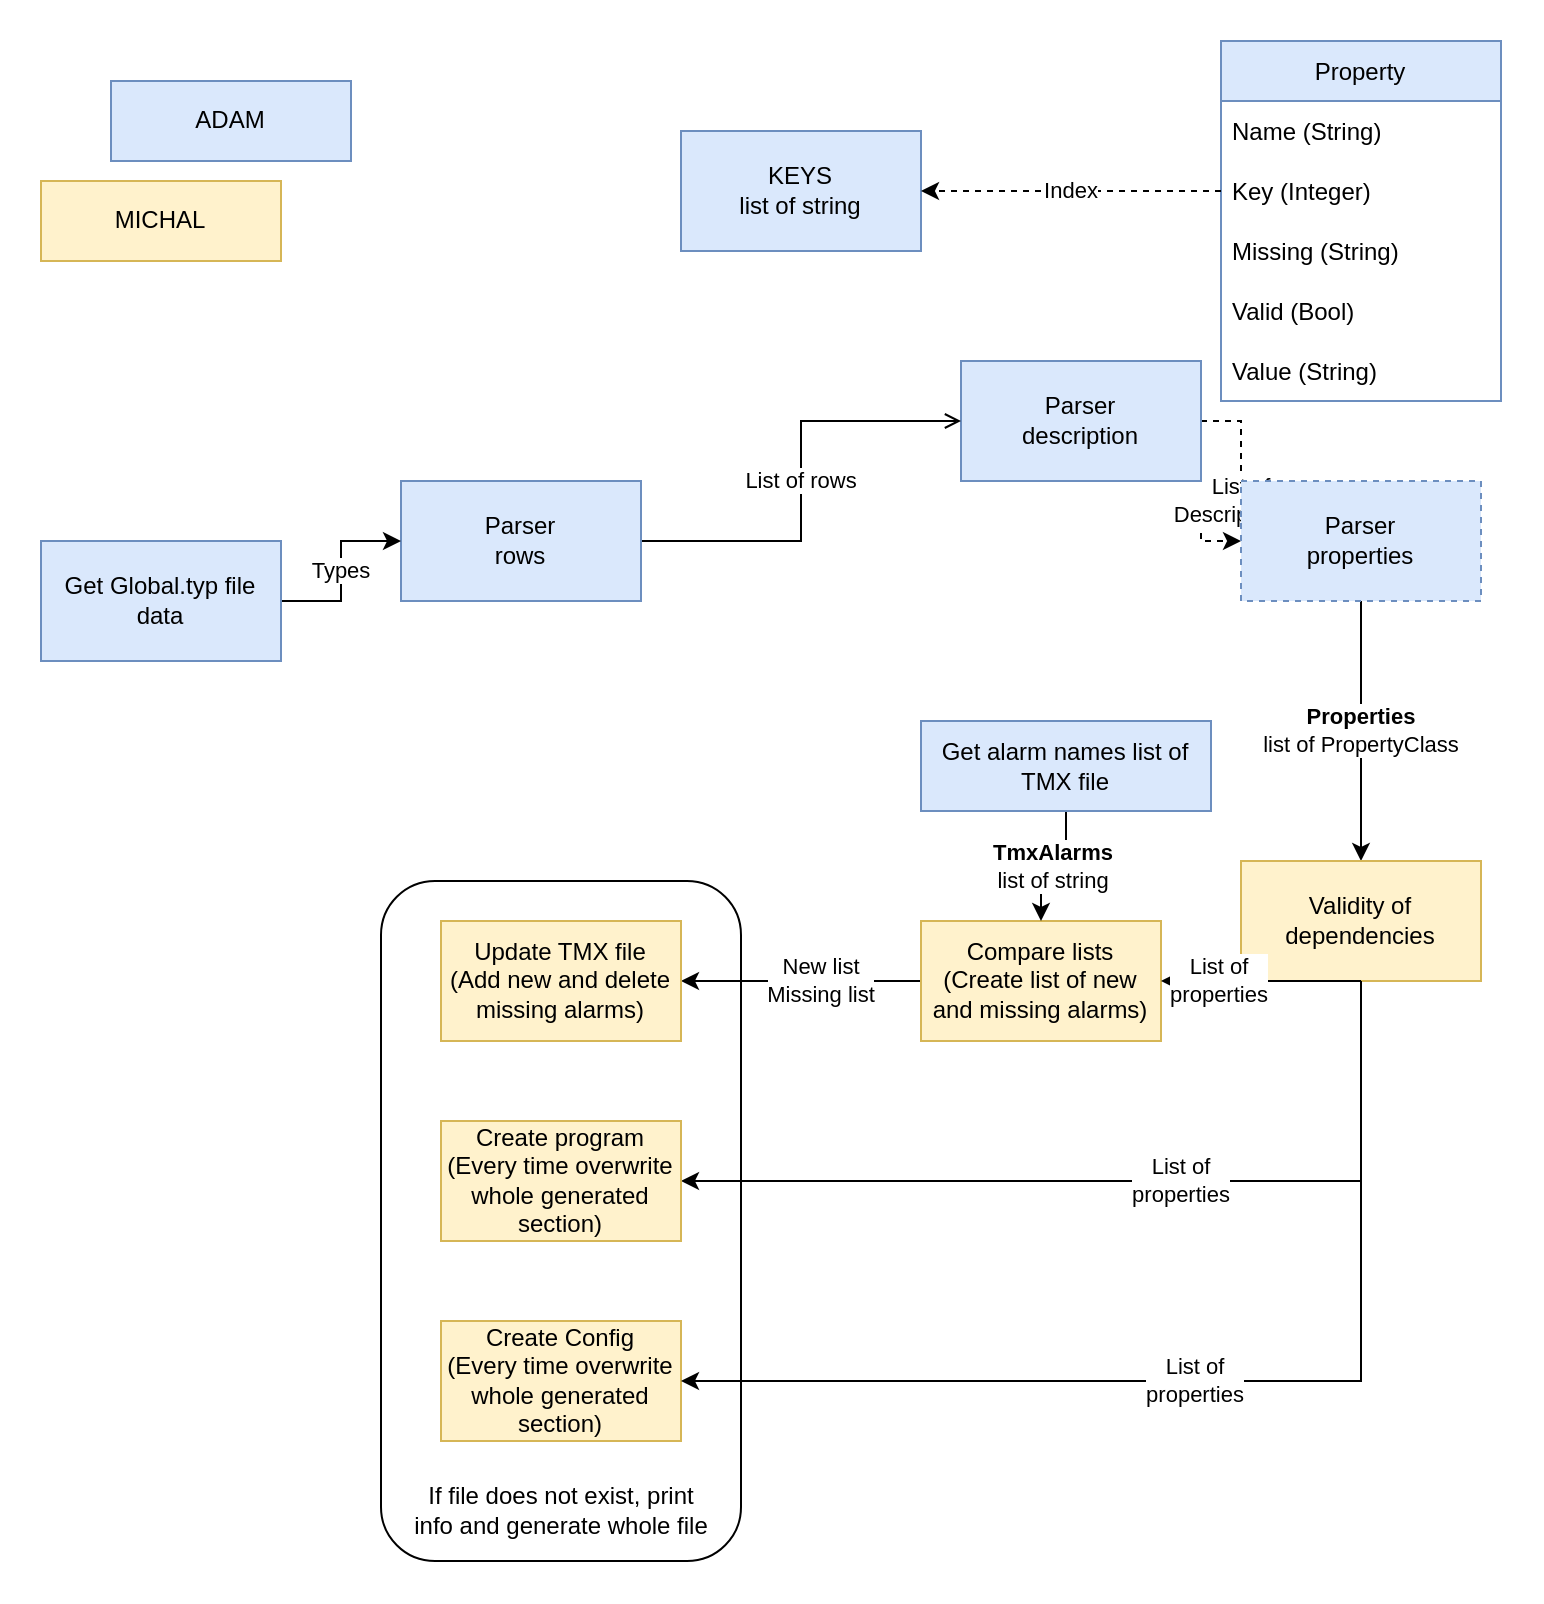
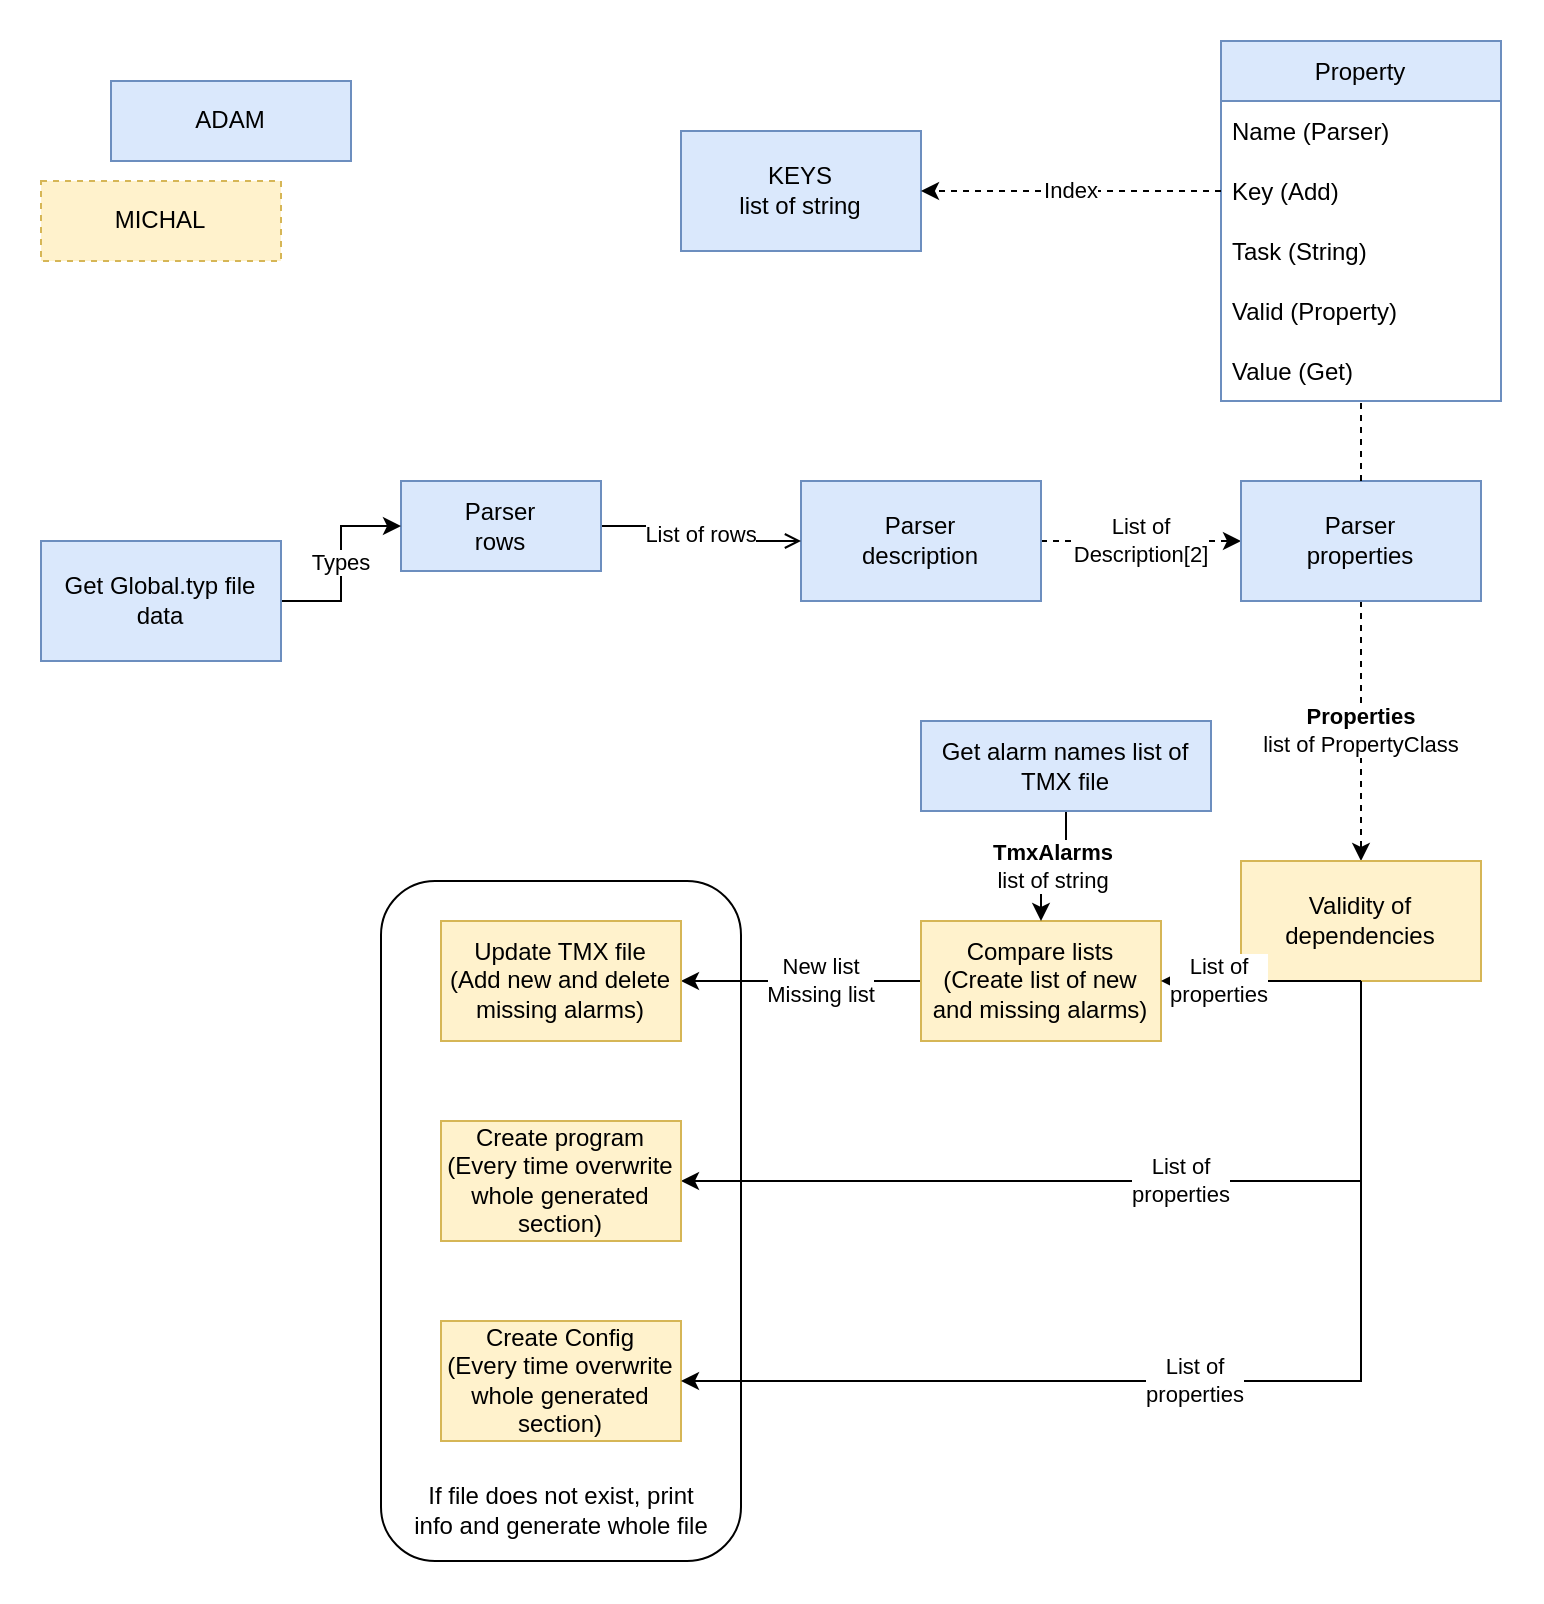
node "Name (String)": label "Name (String)" -> "Name (Parser)"
node "Key (Integer)": label "Key (Integer)" -> "Key (Add)"
node "MICHAL": style solid -> dashed
node "Missing (String)": label "Missing (String)" -> "Task (String)"
node "Valid (Bool)": label "Valid (Bool)" -> "Valid (Property)"
node "Value (String)": label "Value (String)" -> "Value (Get)"
node "Parser description": moved (1081, 421) -> (921, 541)
edge "Property" -- "Parser properties": added
node "Parser rows": size 240x120 -> 200x90
node "Parser properties": style dashed -> solid
edge "Parser properties" -> "Validity of dependencies": style solid -> dashed
